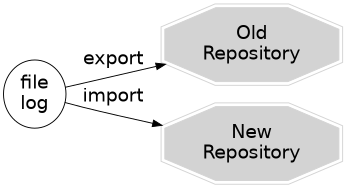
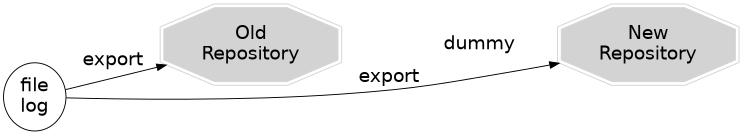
node "dummy": added
edge "file log" -> "New Repository": label "import" -> "export"
